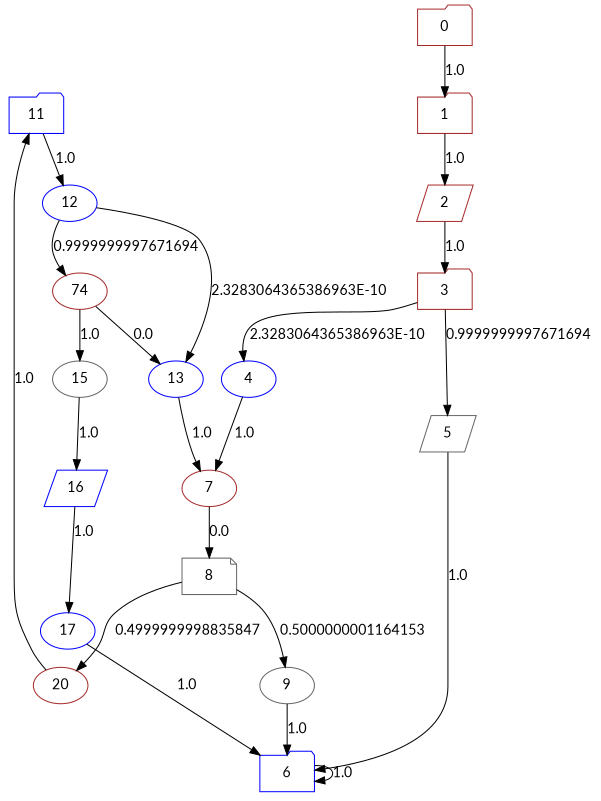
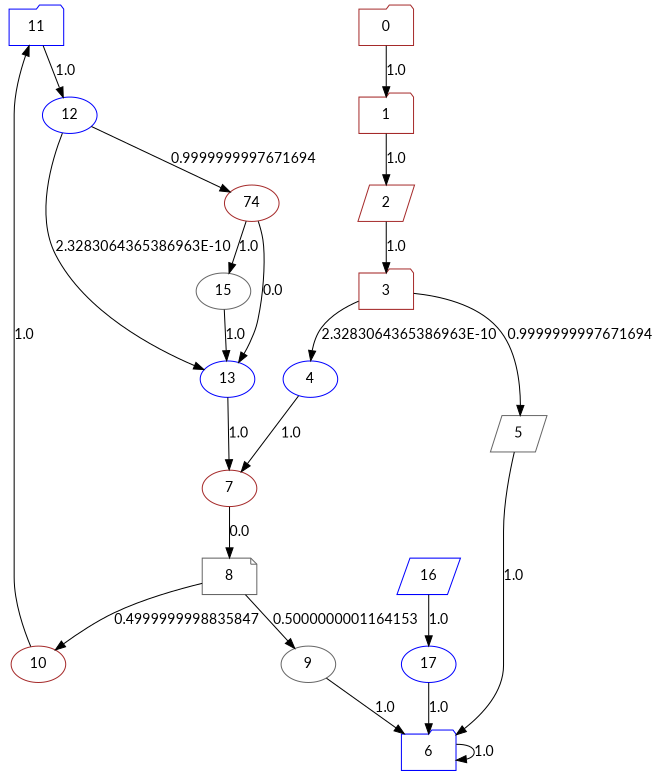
edge "15" -> "16": now "15" -> "13"
node "20": label "20" -> "10"
